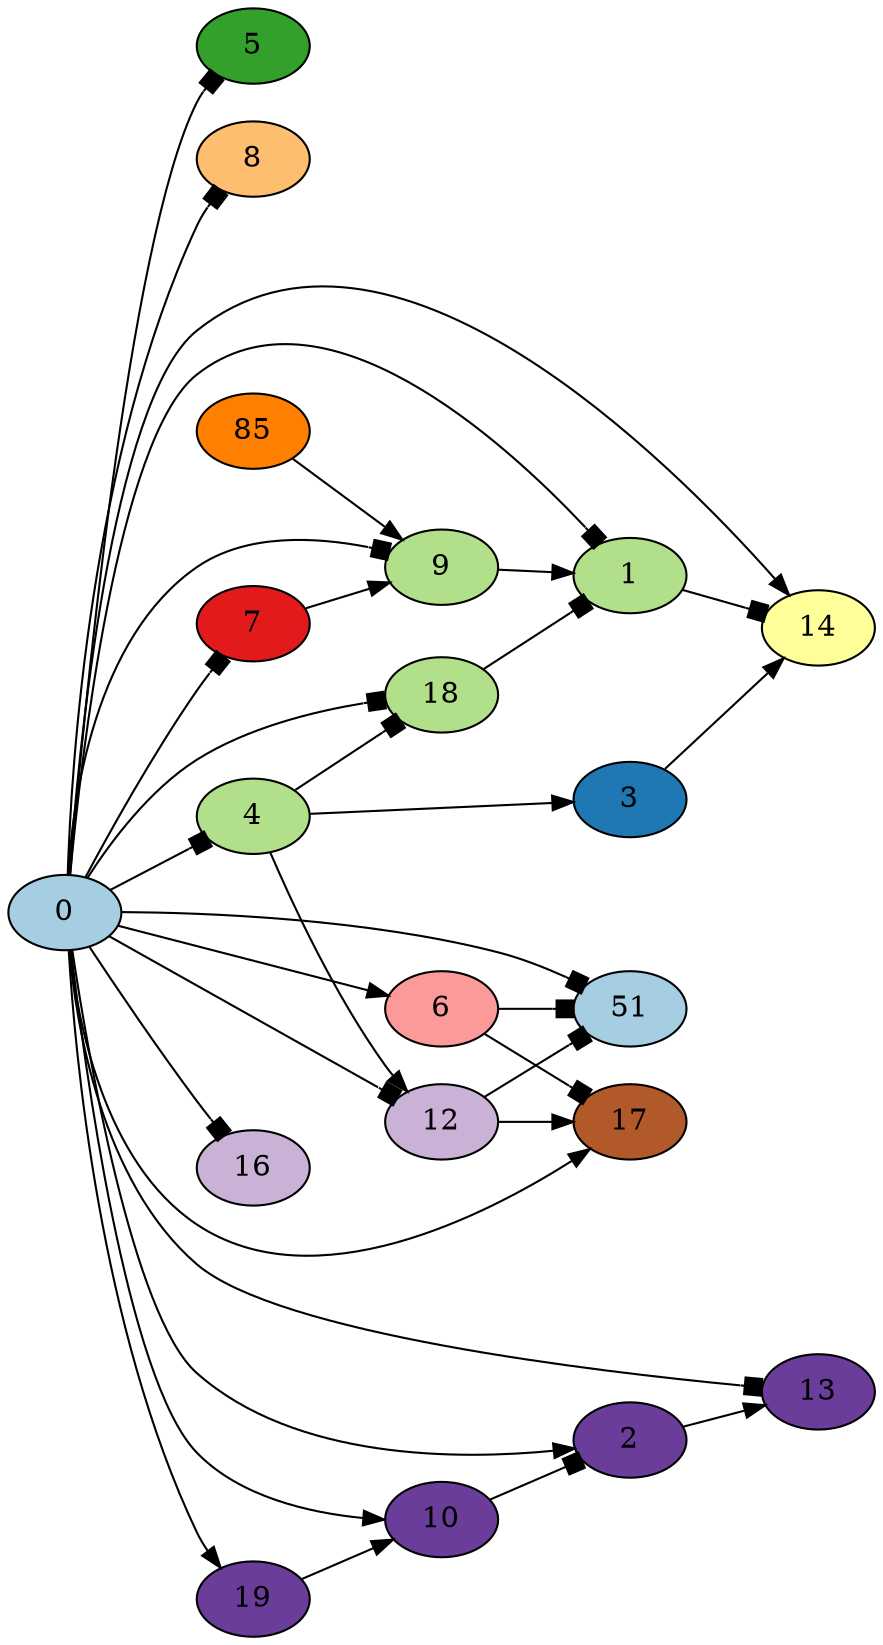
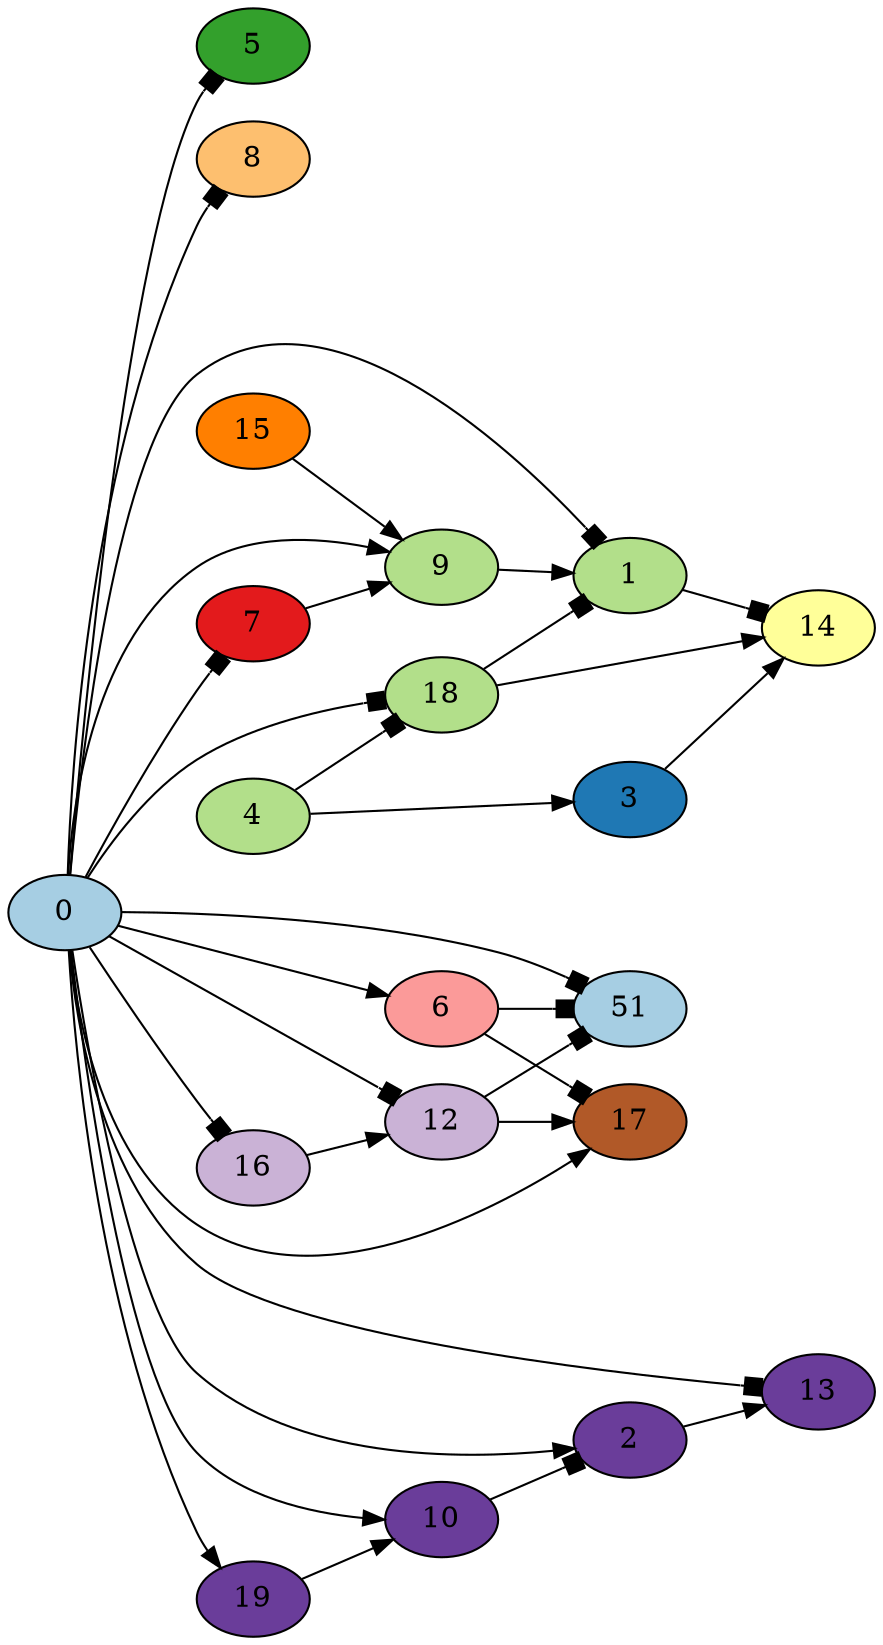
edge "0" -> "14": now "18" -> "14"
node "85": label "85" -> "15"
edge "0" -> "9": arrowhead box -> normal
edge "0" -> "4": removed
edge "4" -> "12": now "16" -> "12"
